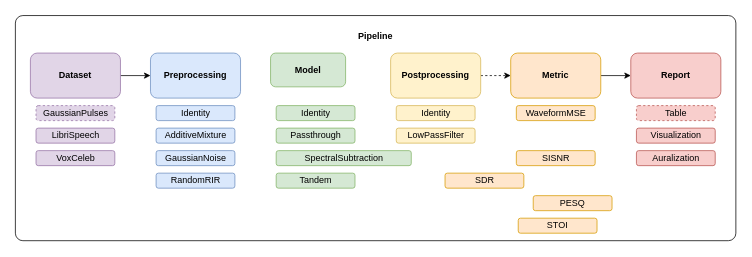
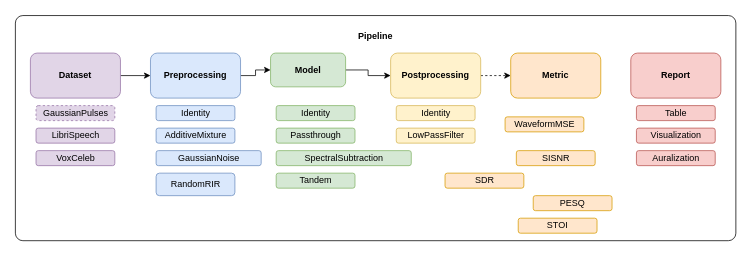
edge "Preprocessing" -> "Model": added
edge "Model" -> "Postprocessing": added
edge "Metric" -> "Report": removed
node "WaveformMSE": moved (555, 113) -> (544, 124)
node "Table": style dashed -> solid
node "GaussianNoise": size 79x15 -> 105x15
node "RandomRIR": size 79x15 -> 79x23
